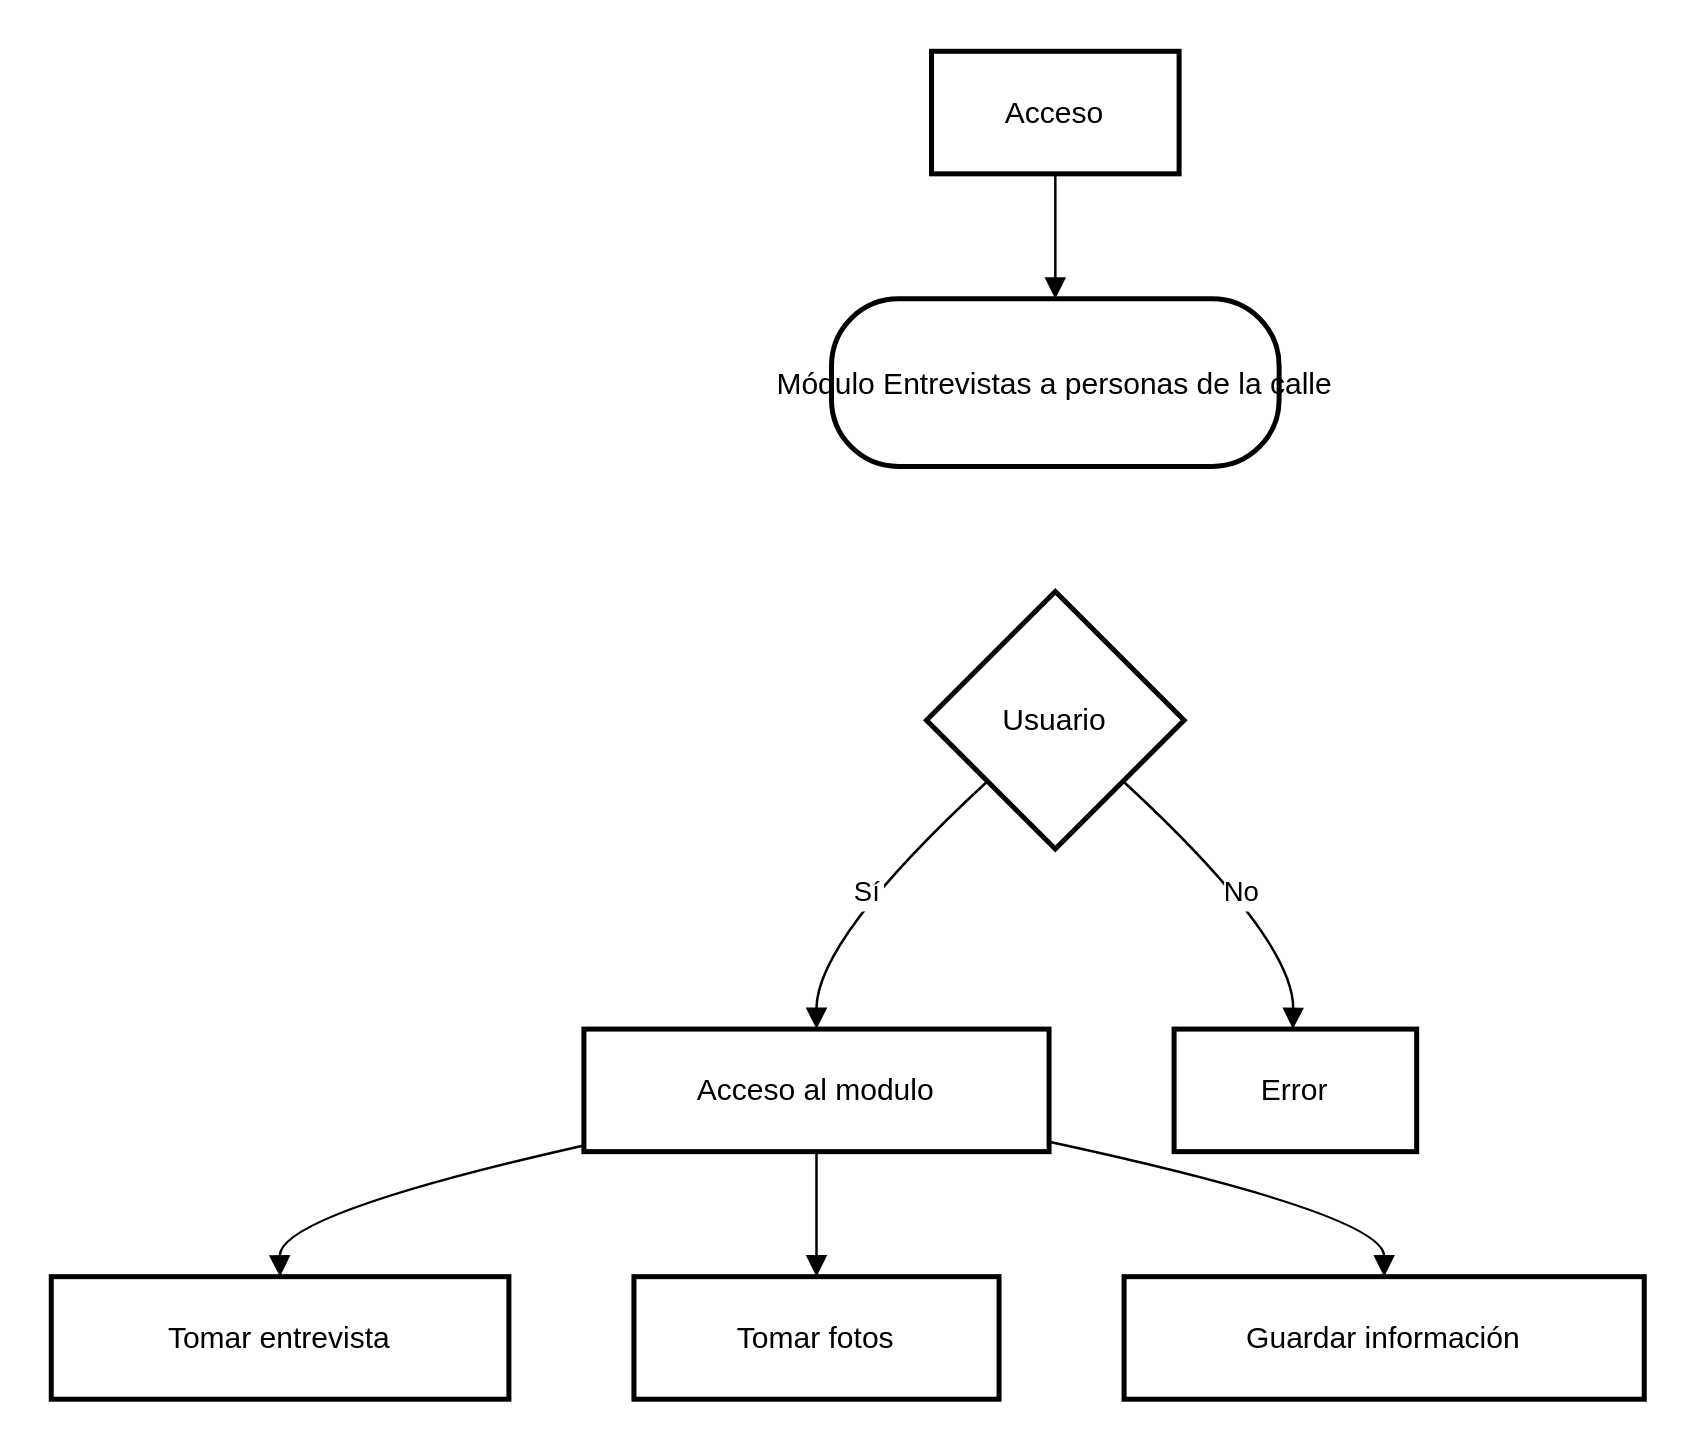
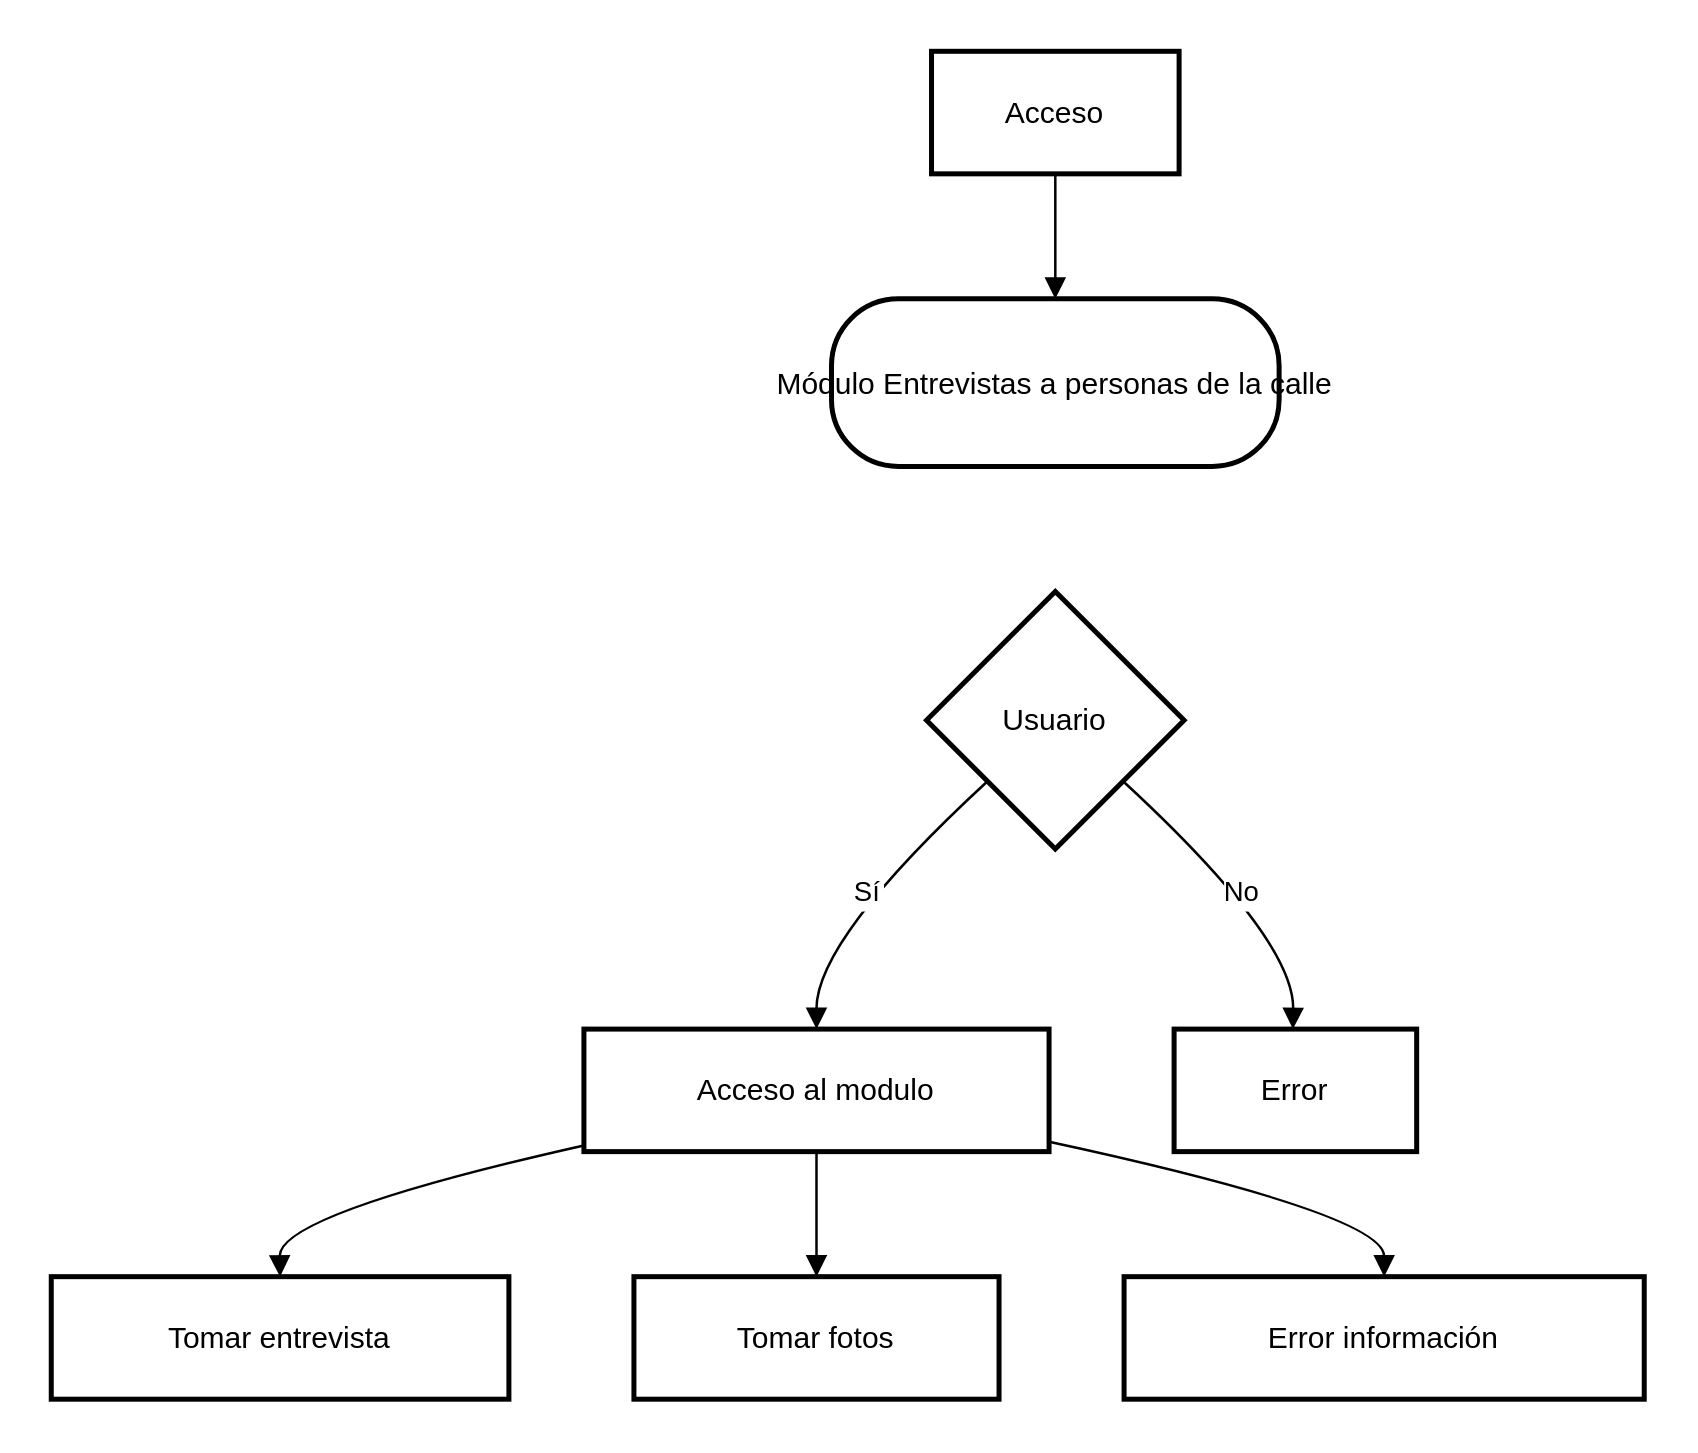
node "Guardar información": label "Guardar información" -> "Error información"
